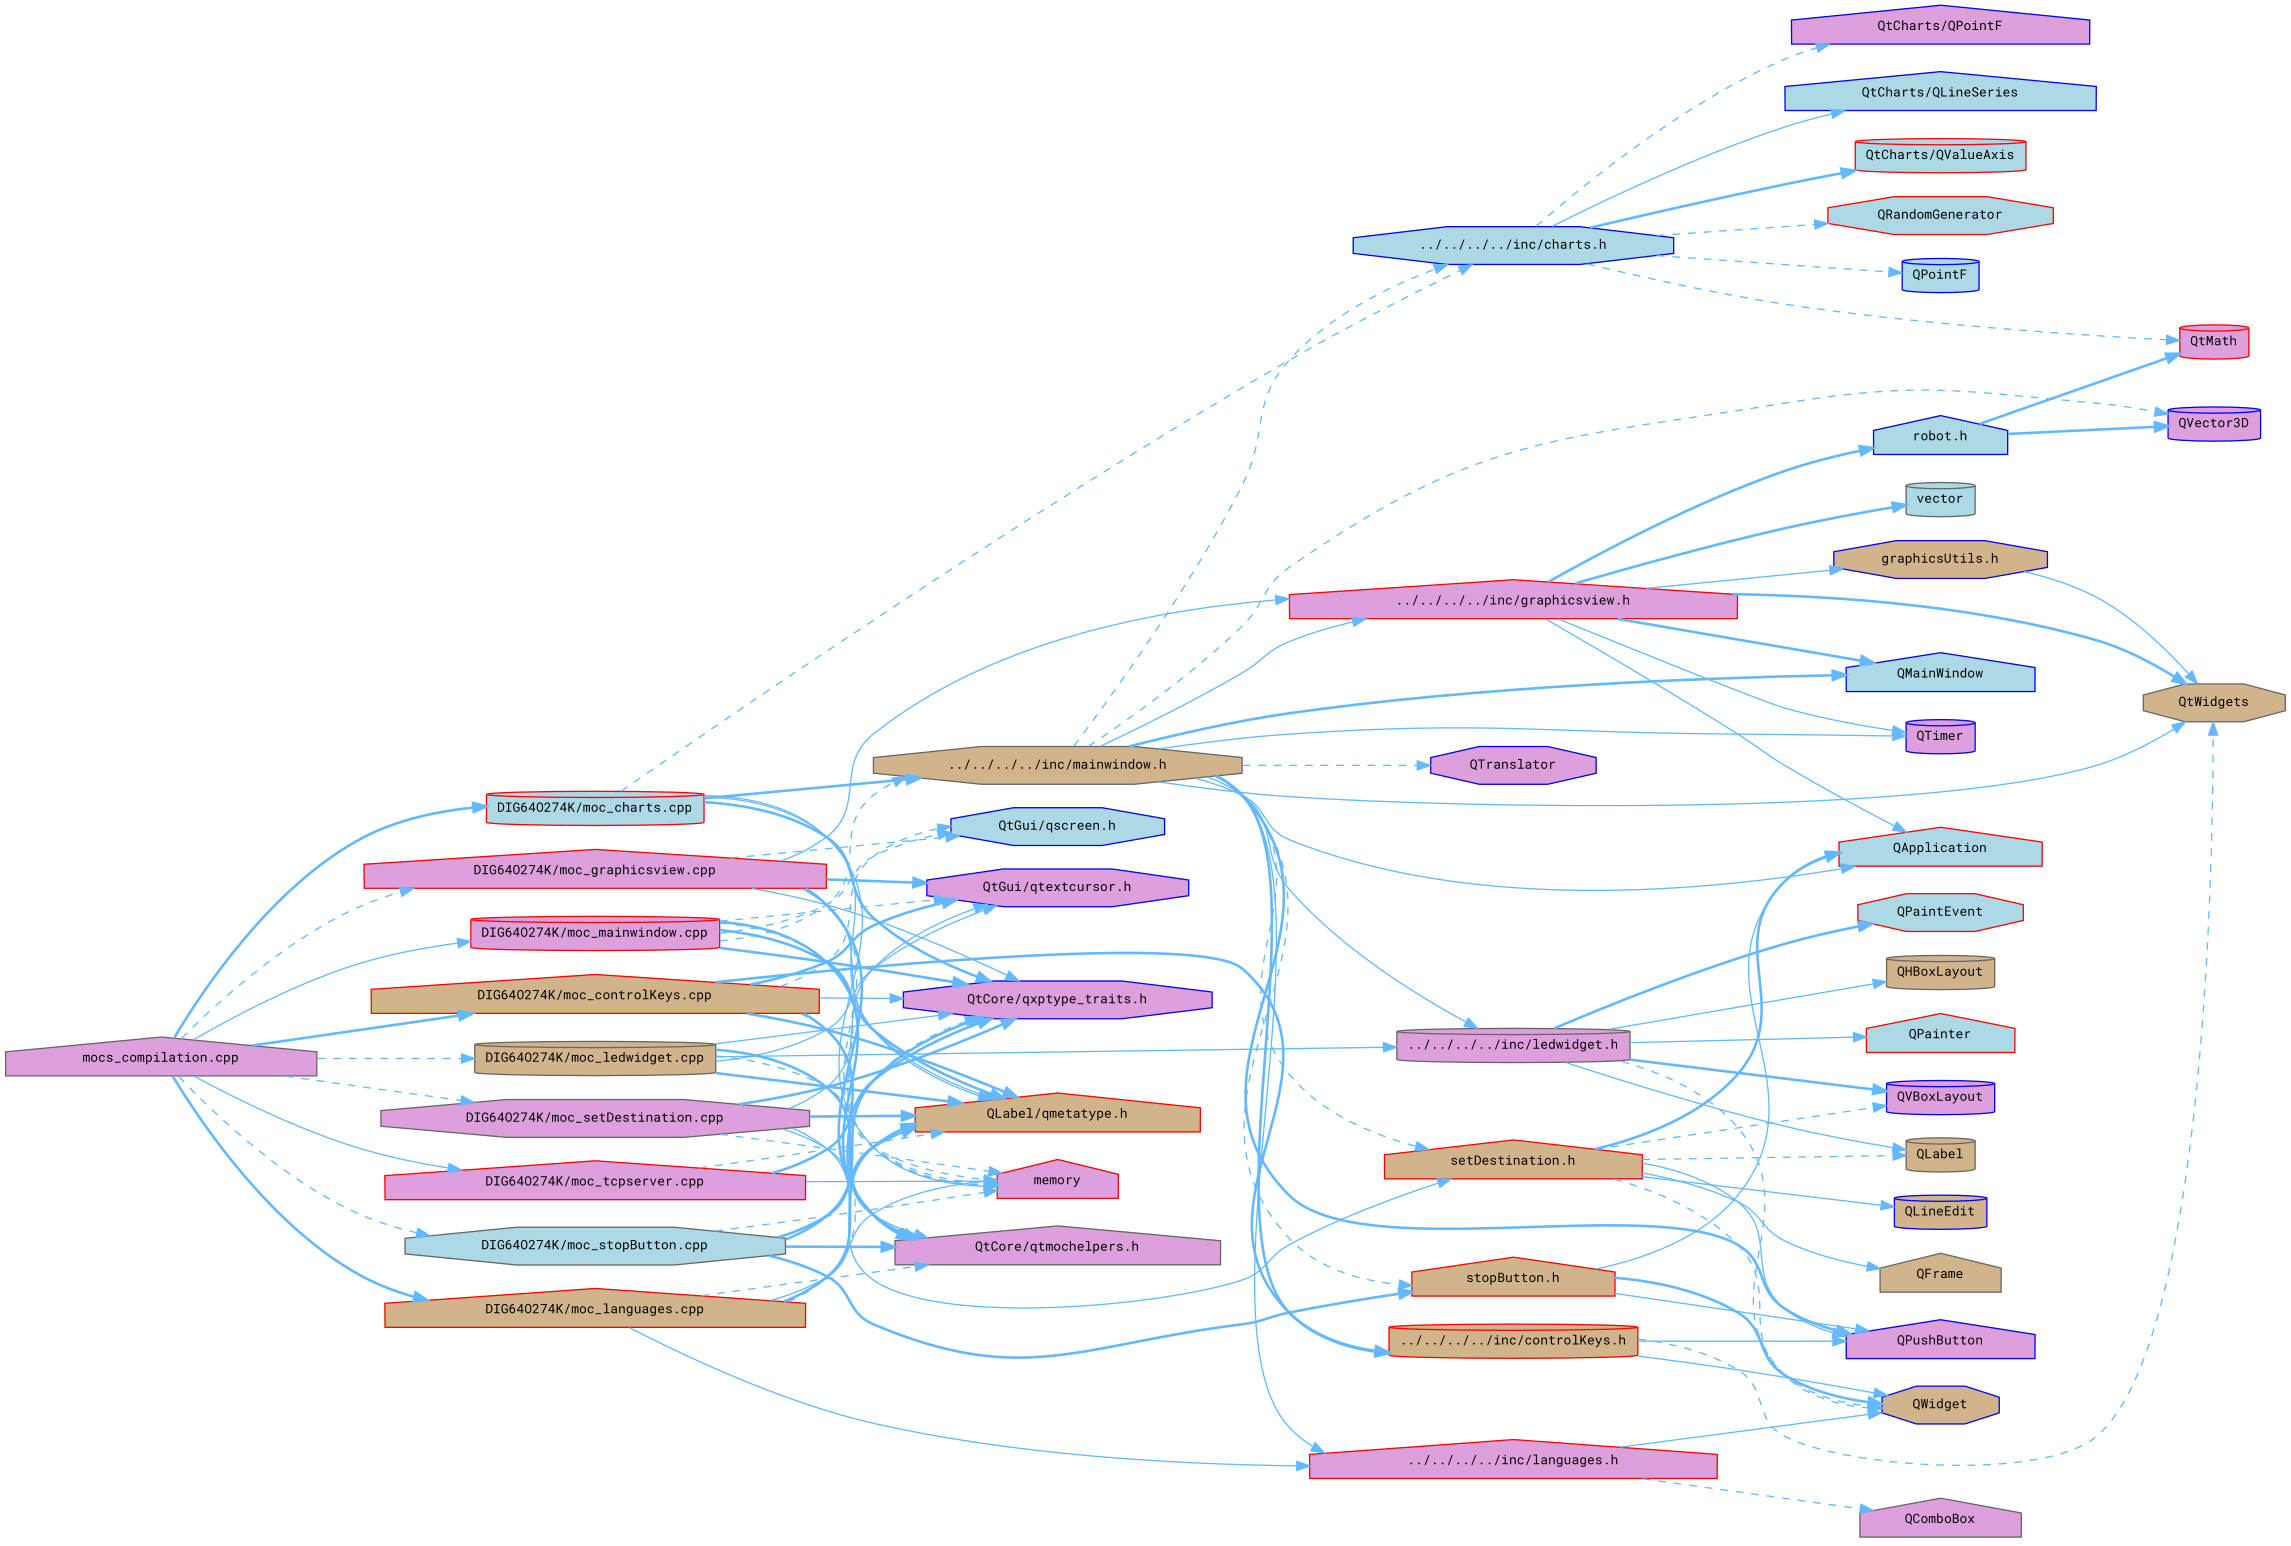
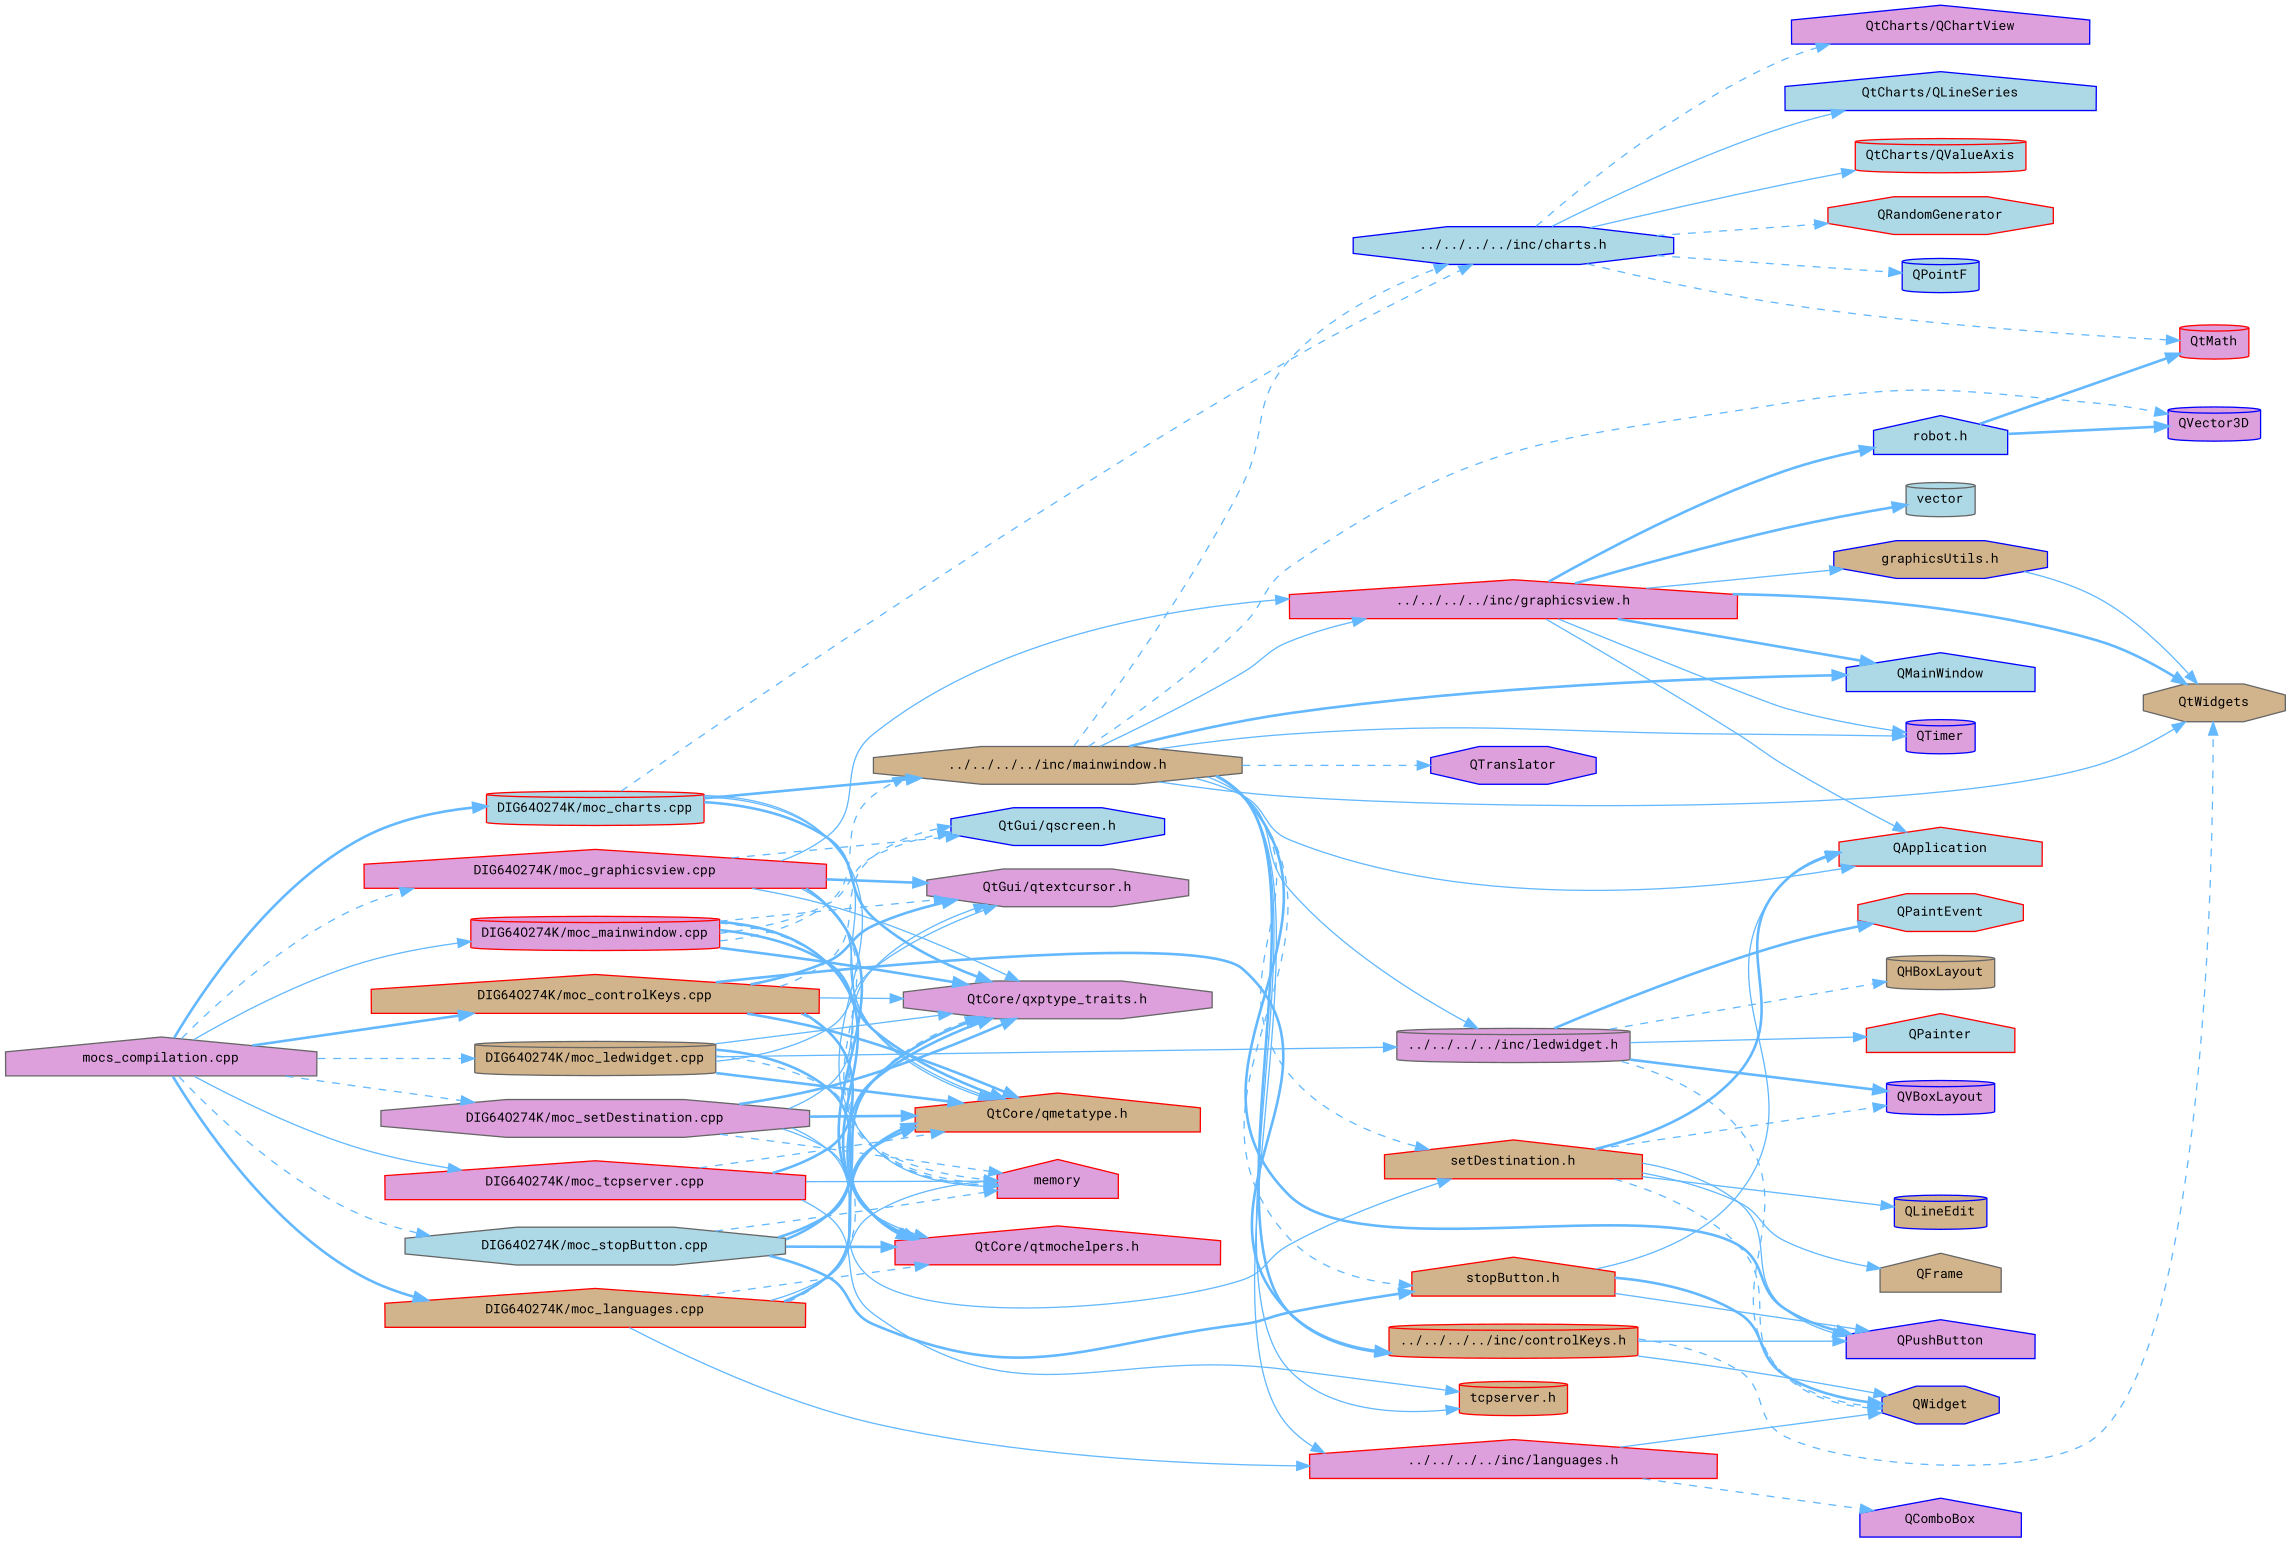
node "QtCharts/QPointF": label "QtCharts/QPointF" -> "QtCharts/QChartView"
edge "../../../../inc/charts.h" -> "QtCharts/QValueAxis": style bold -> solid
node "QtGui/qtextcursor.h": color blue -> gray40
node "QtCore/qxptype_traits.h": color blue -> gray40
edge "../../../../inc/ledwidget.h" -> "QHBoxLayout": style solid -> dashed
node "QLabel/qmetatype.h": label "QLabel/qmetatype.h" -> "QtCore/qmetatype.h"
node "QLabel": removed
node "QtCore/qtmochelpers.h": color gray40 -> red
node "tcpserver.h": added
node "QComboBox": color gray40 -> blue
